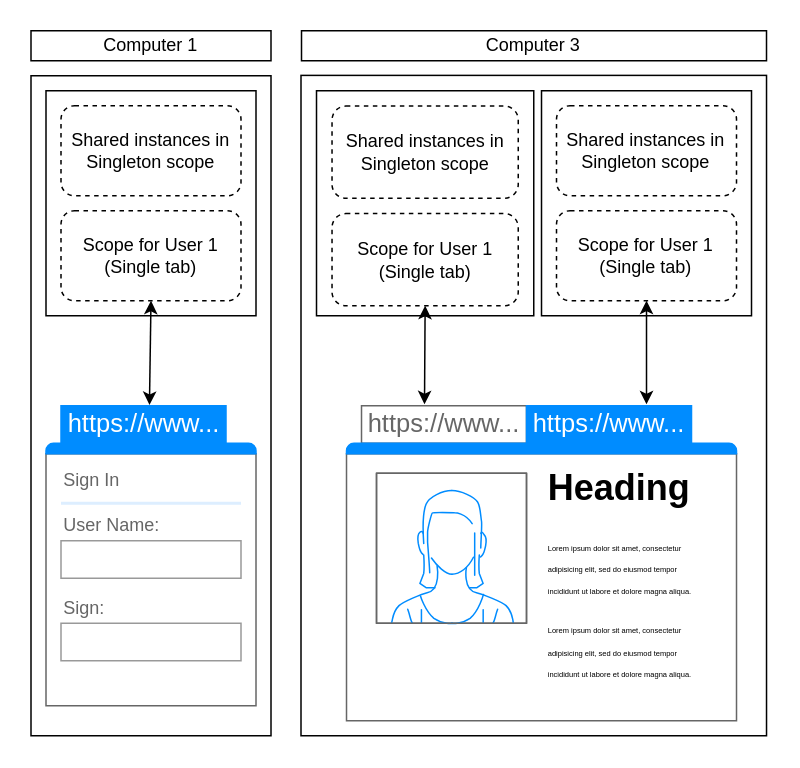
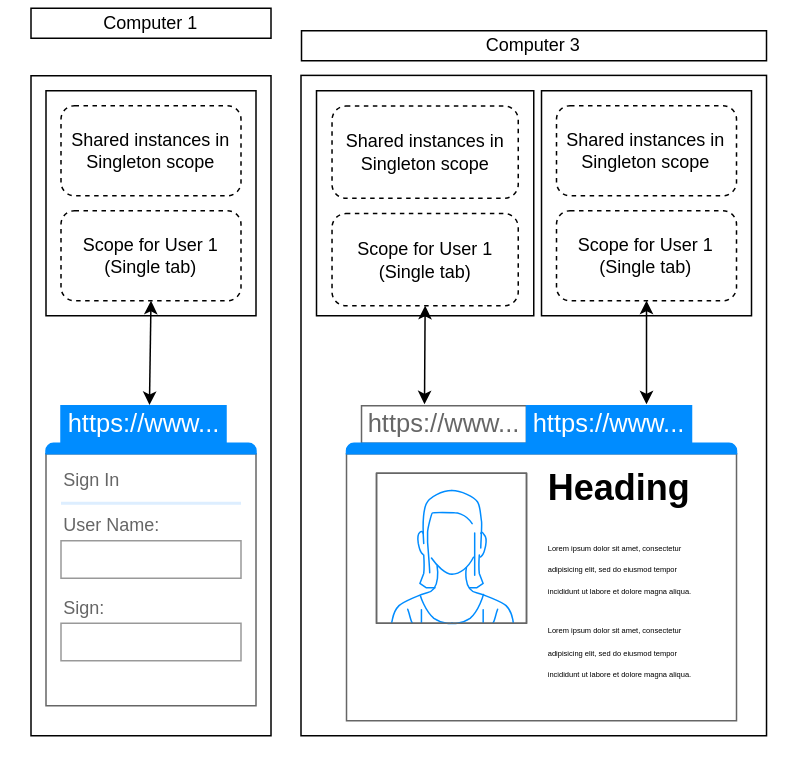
node "Computer 1": moved (151, 46) -> (151, 23)
